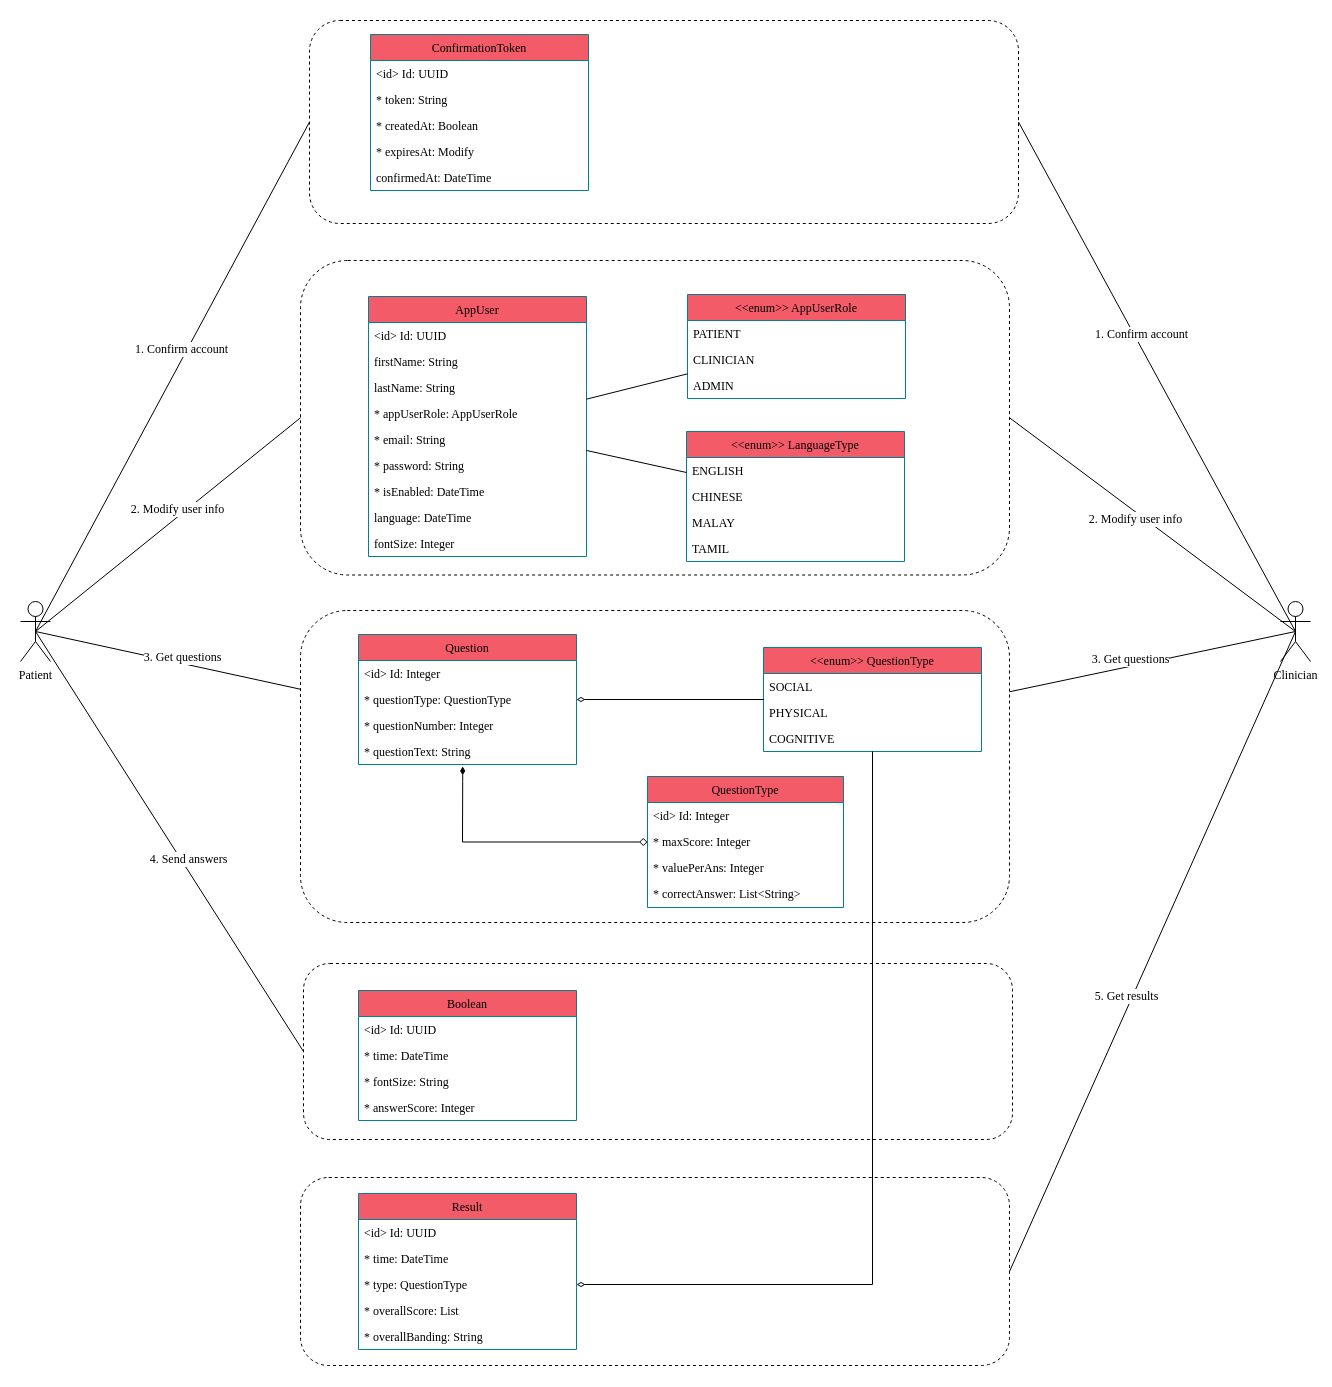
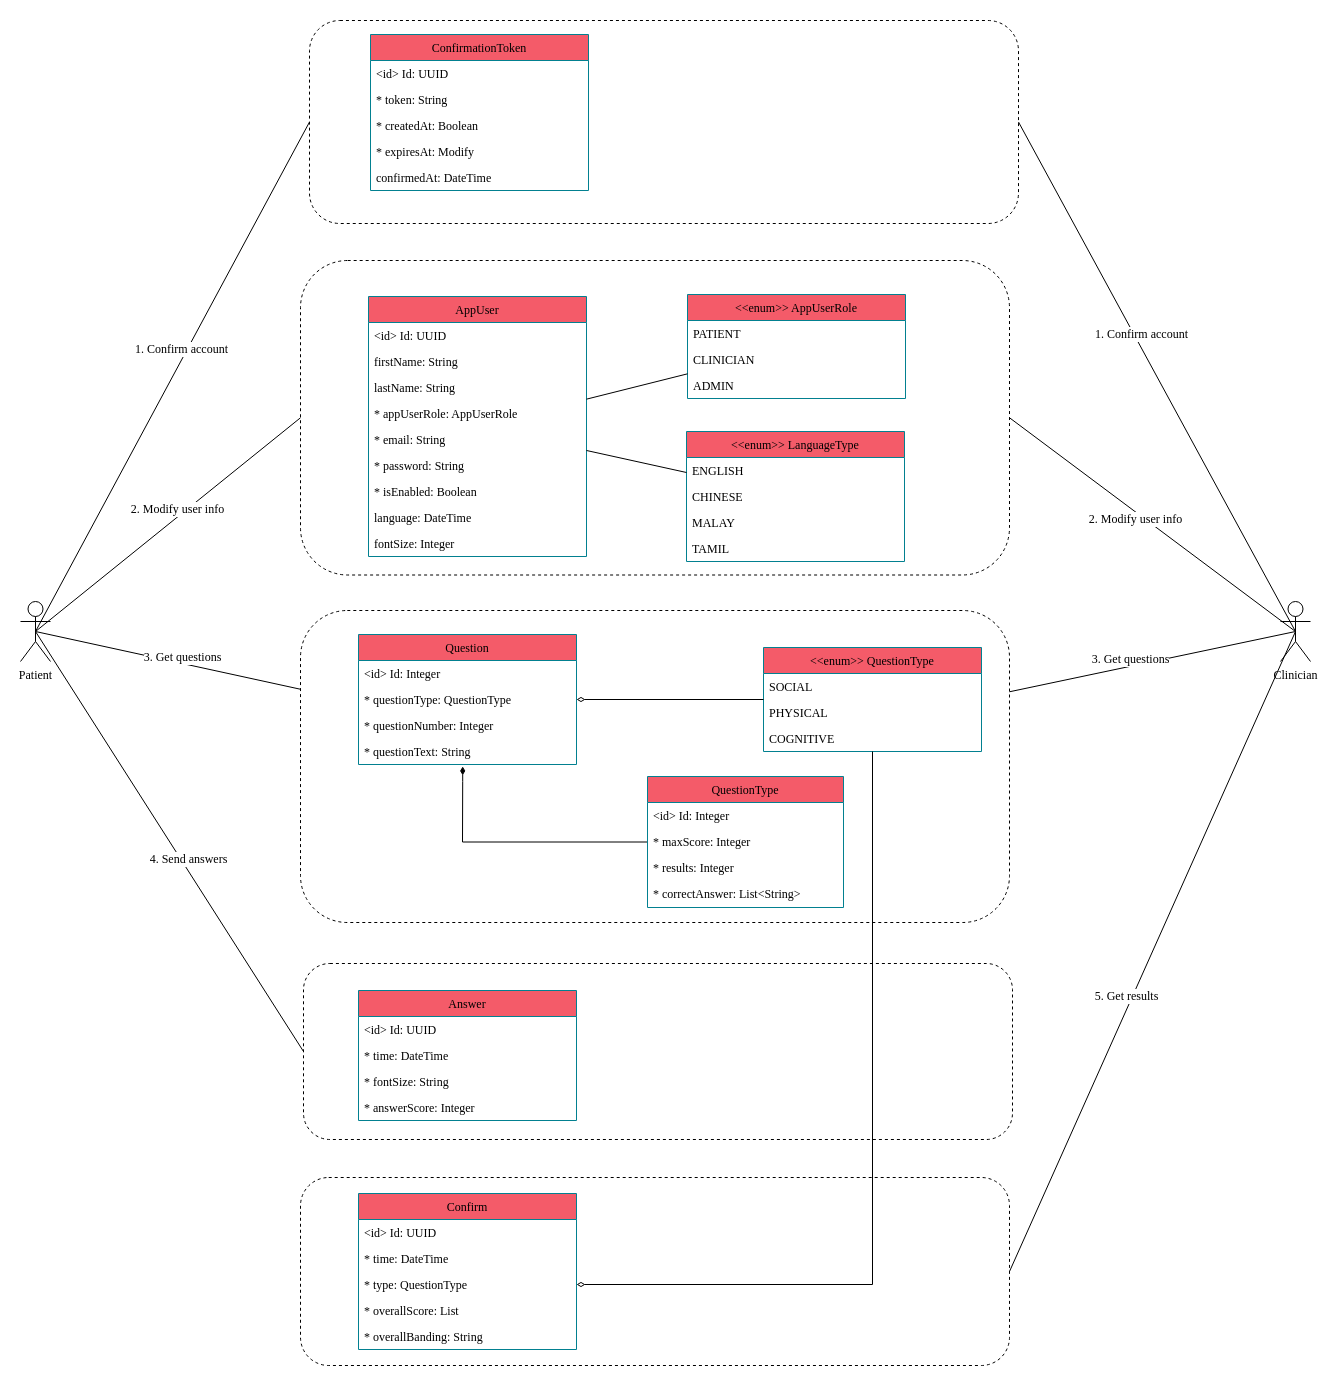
node "* isEnabled: DateTime": label "* isEnabled: DateTime" -> "* isEnabled: Boolean"
edge "* questionText: String" -- "QuestionType": arrowhead diamond -> none
node "* valuePerAns: Integer": label "* valuePerAns: Integer" -> "* results: Integer"
node "Boolean": label "Boolean" -> "Answer"
node "Result": label "Result" -> "Confirm"
